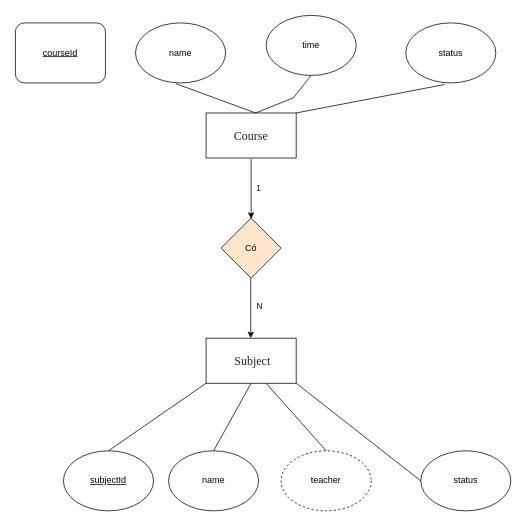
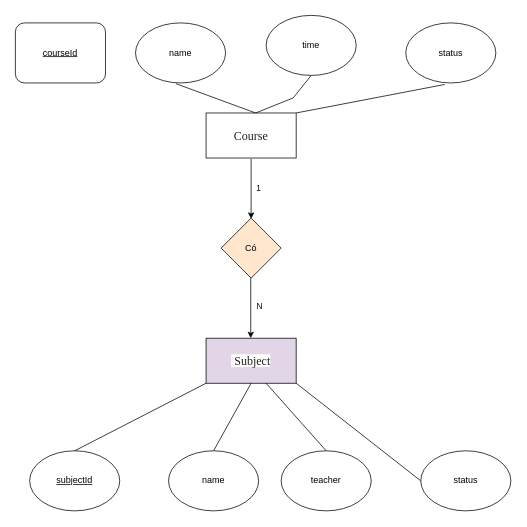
node "Subject": fillcolor #ffffff -> #e1d5e7
node "subjectId": moved (108, 480) -> (75, 480)
node "teacher": style dashed -> solid
